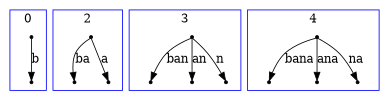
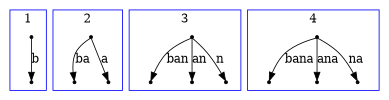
cluster "0": label "0" -> "1"
